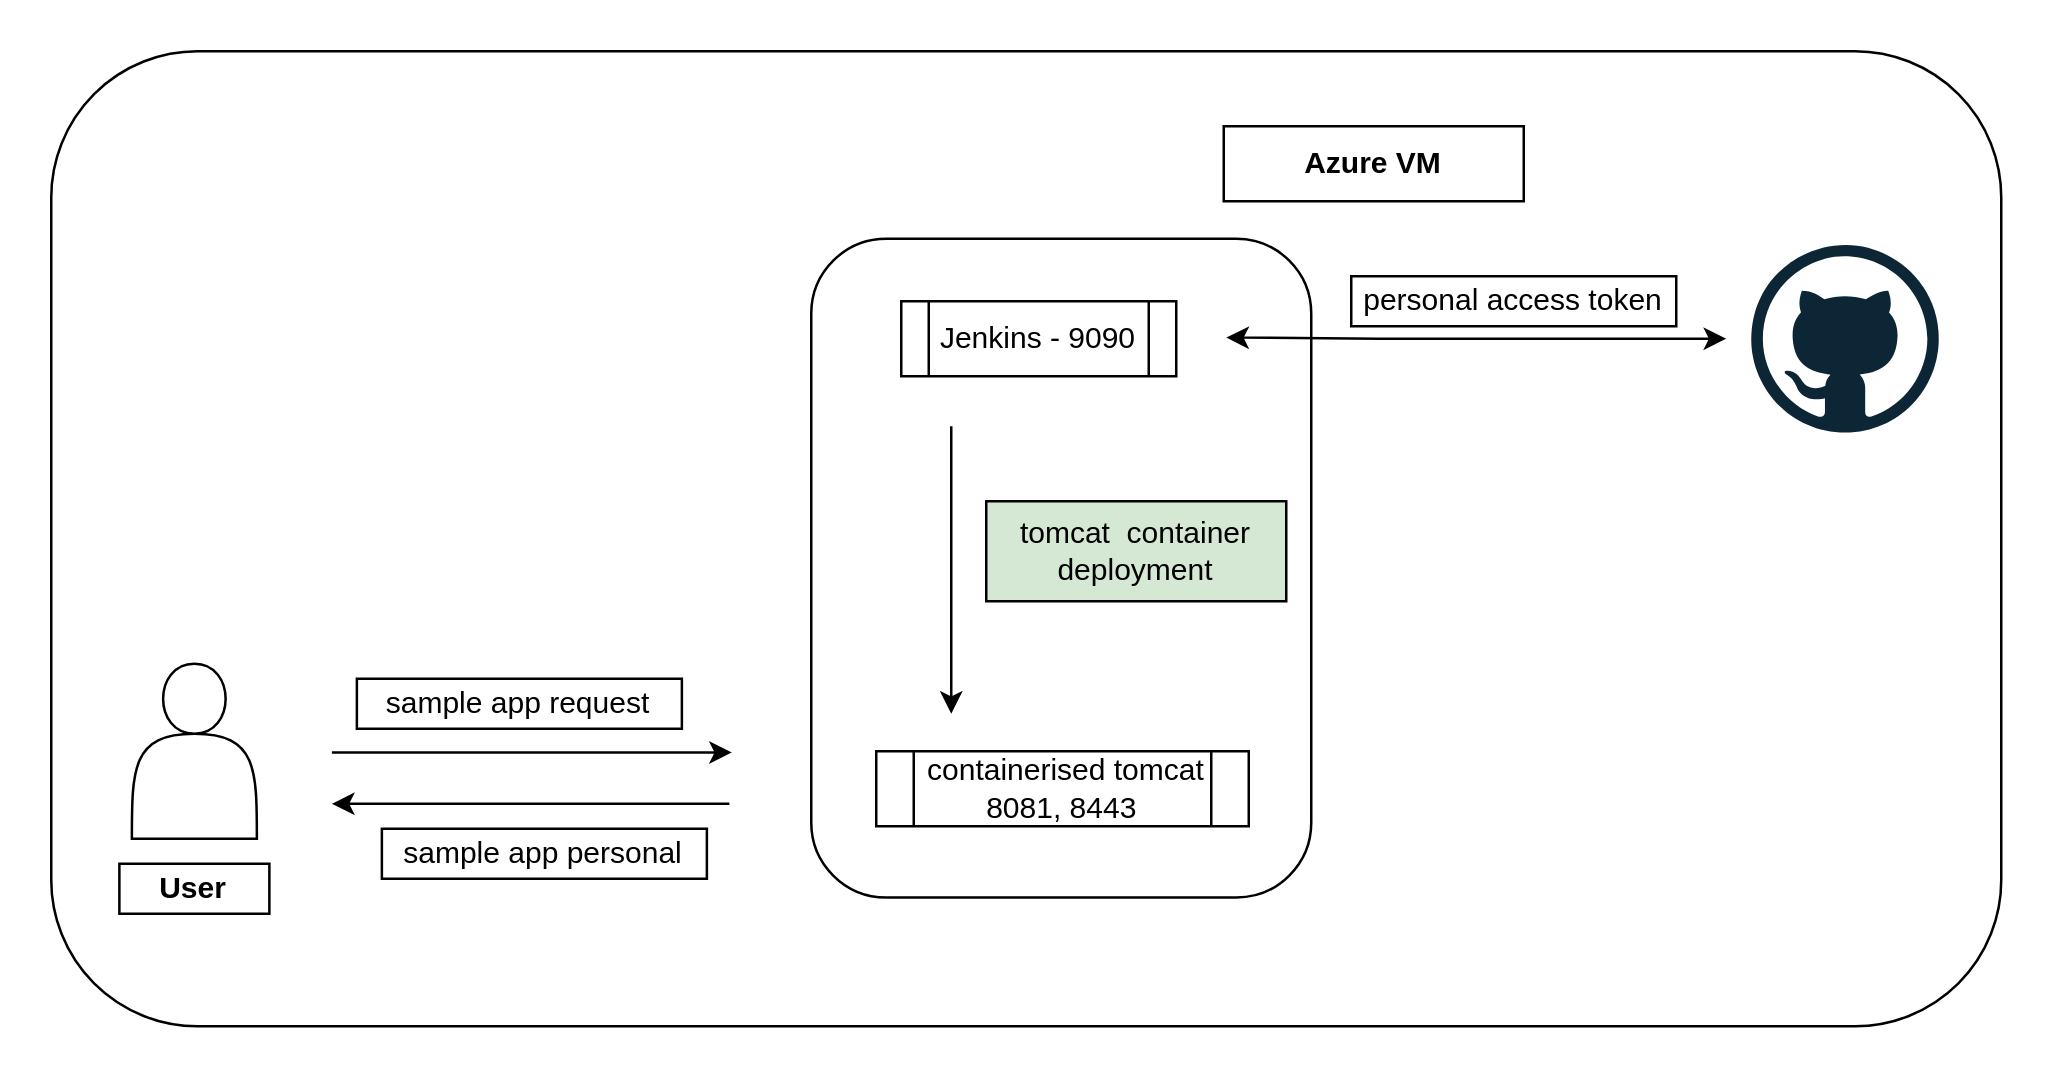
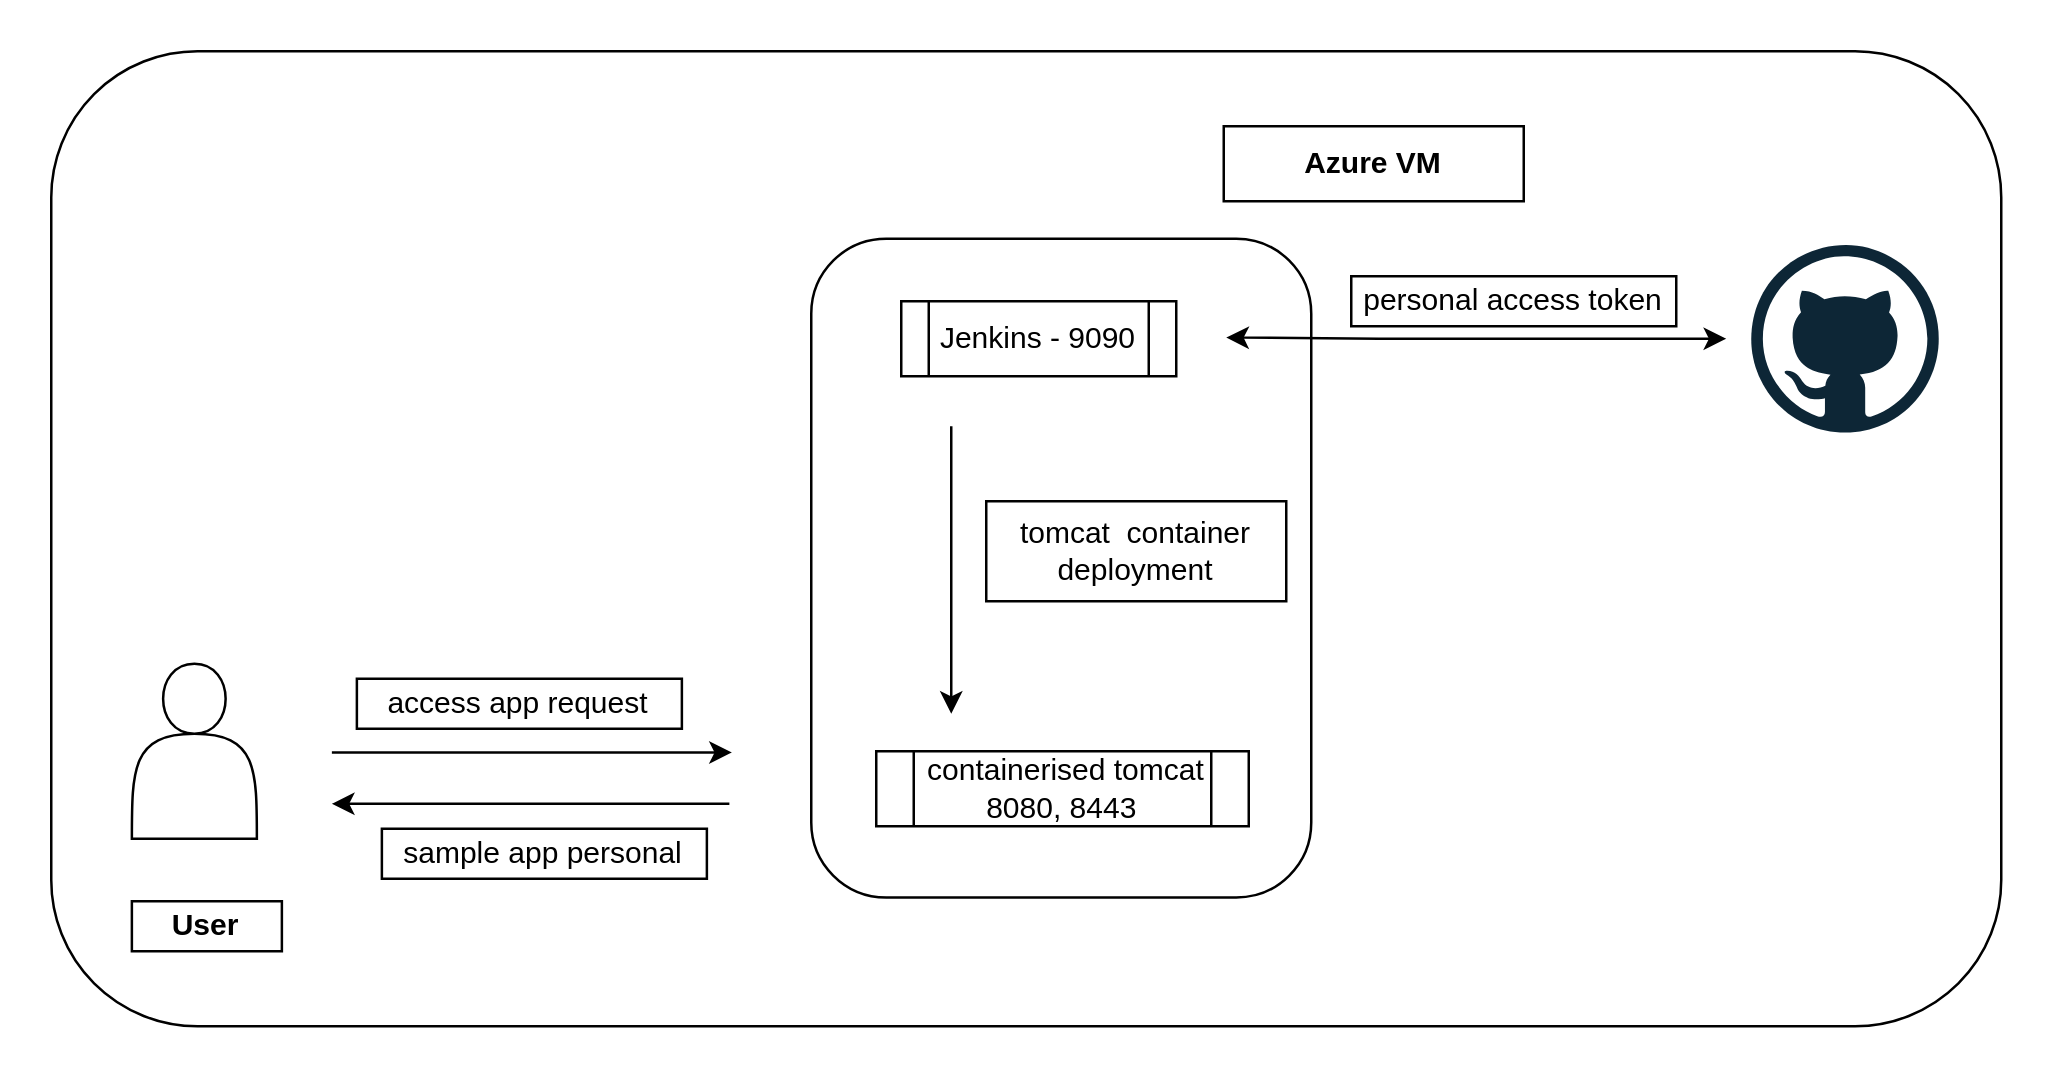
node "tomcat container deployment": fillcolor #d5e8d4 -> #ffffff
node "sample app request": label "sample app request" -> "access app request"
node "containerised tomcat 8081, 8443": label "containerised tomcat 8081, 8443" -> "containerised tomcat 8080, 8443"
node "User": moved (194, 889) -> (207, 926)
